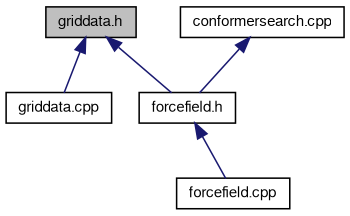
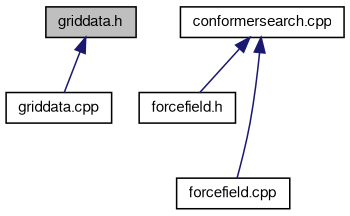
edge "forcefield.h" -> "griddata.h": removed
edge "forcefield.cpp" -> "forcefield.h": now "forcefield.cpp" -> "conformersearch.cpp"
